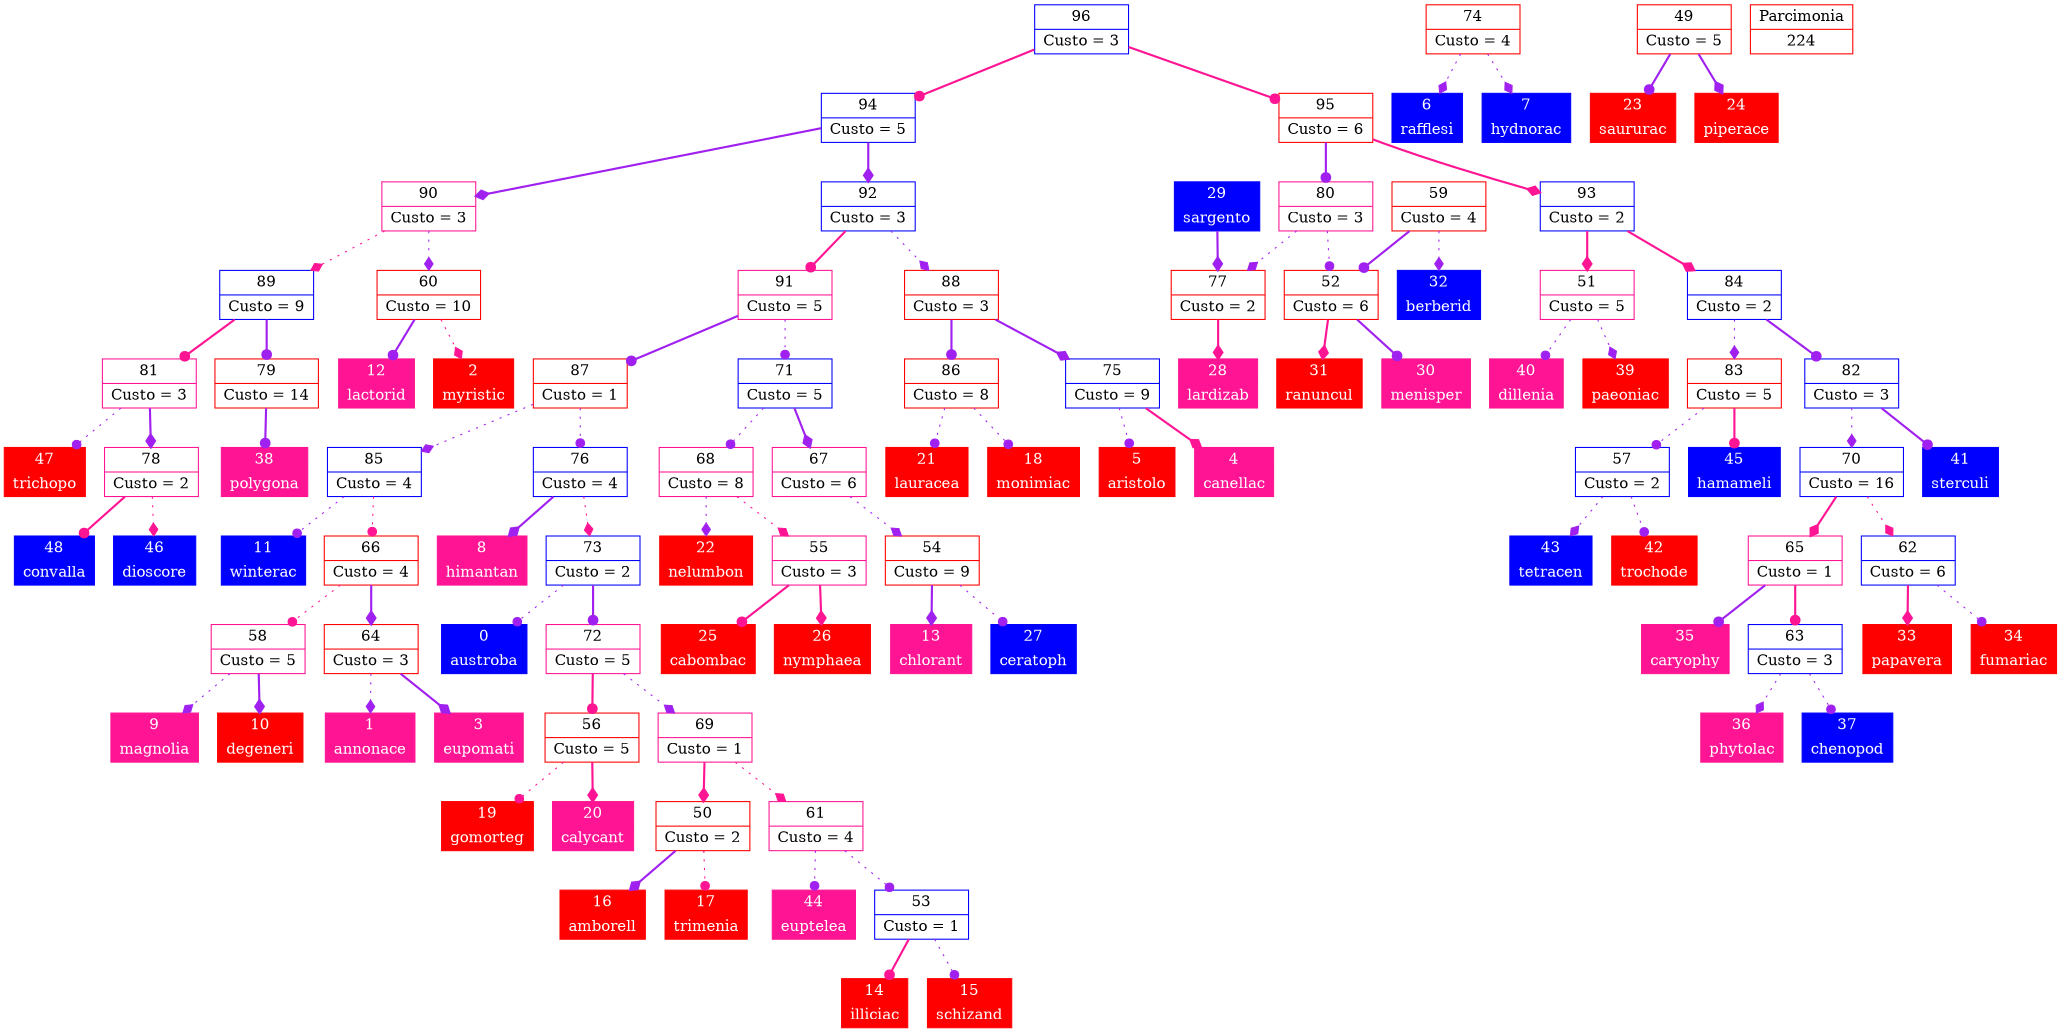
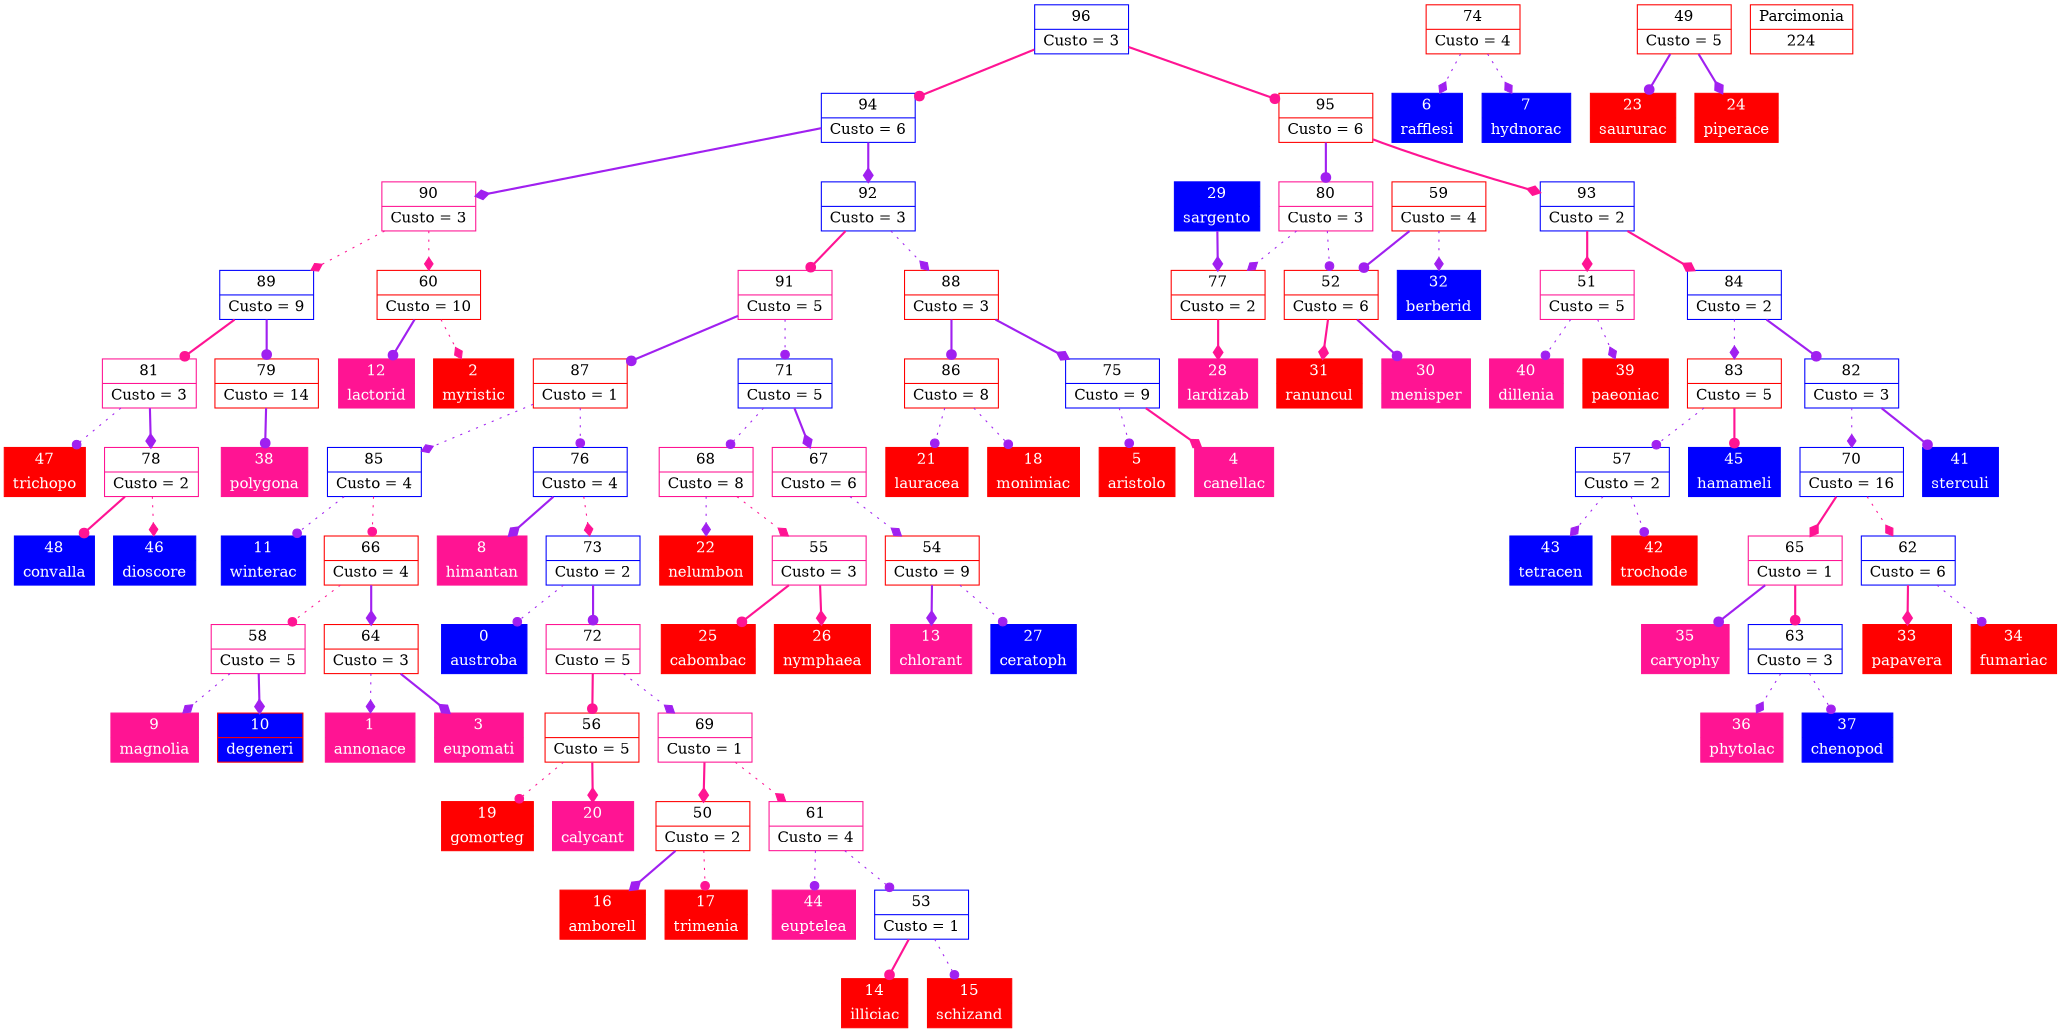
node "94": text "Custo = 5" -> "Custo = 6"
edge "90" -> "60": color purple -> deeppink
node "10": fillcolor red -> blue
